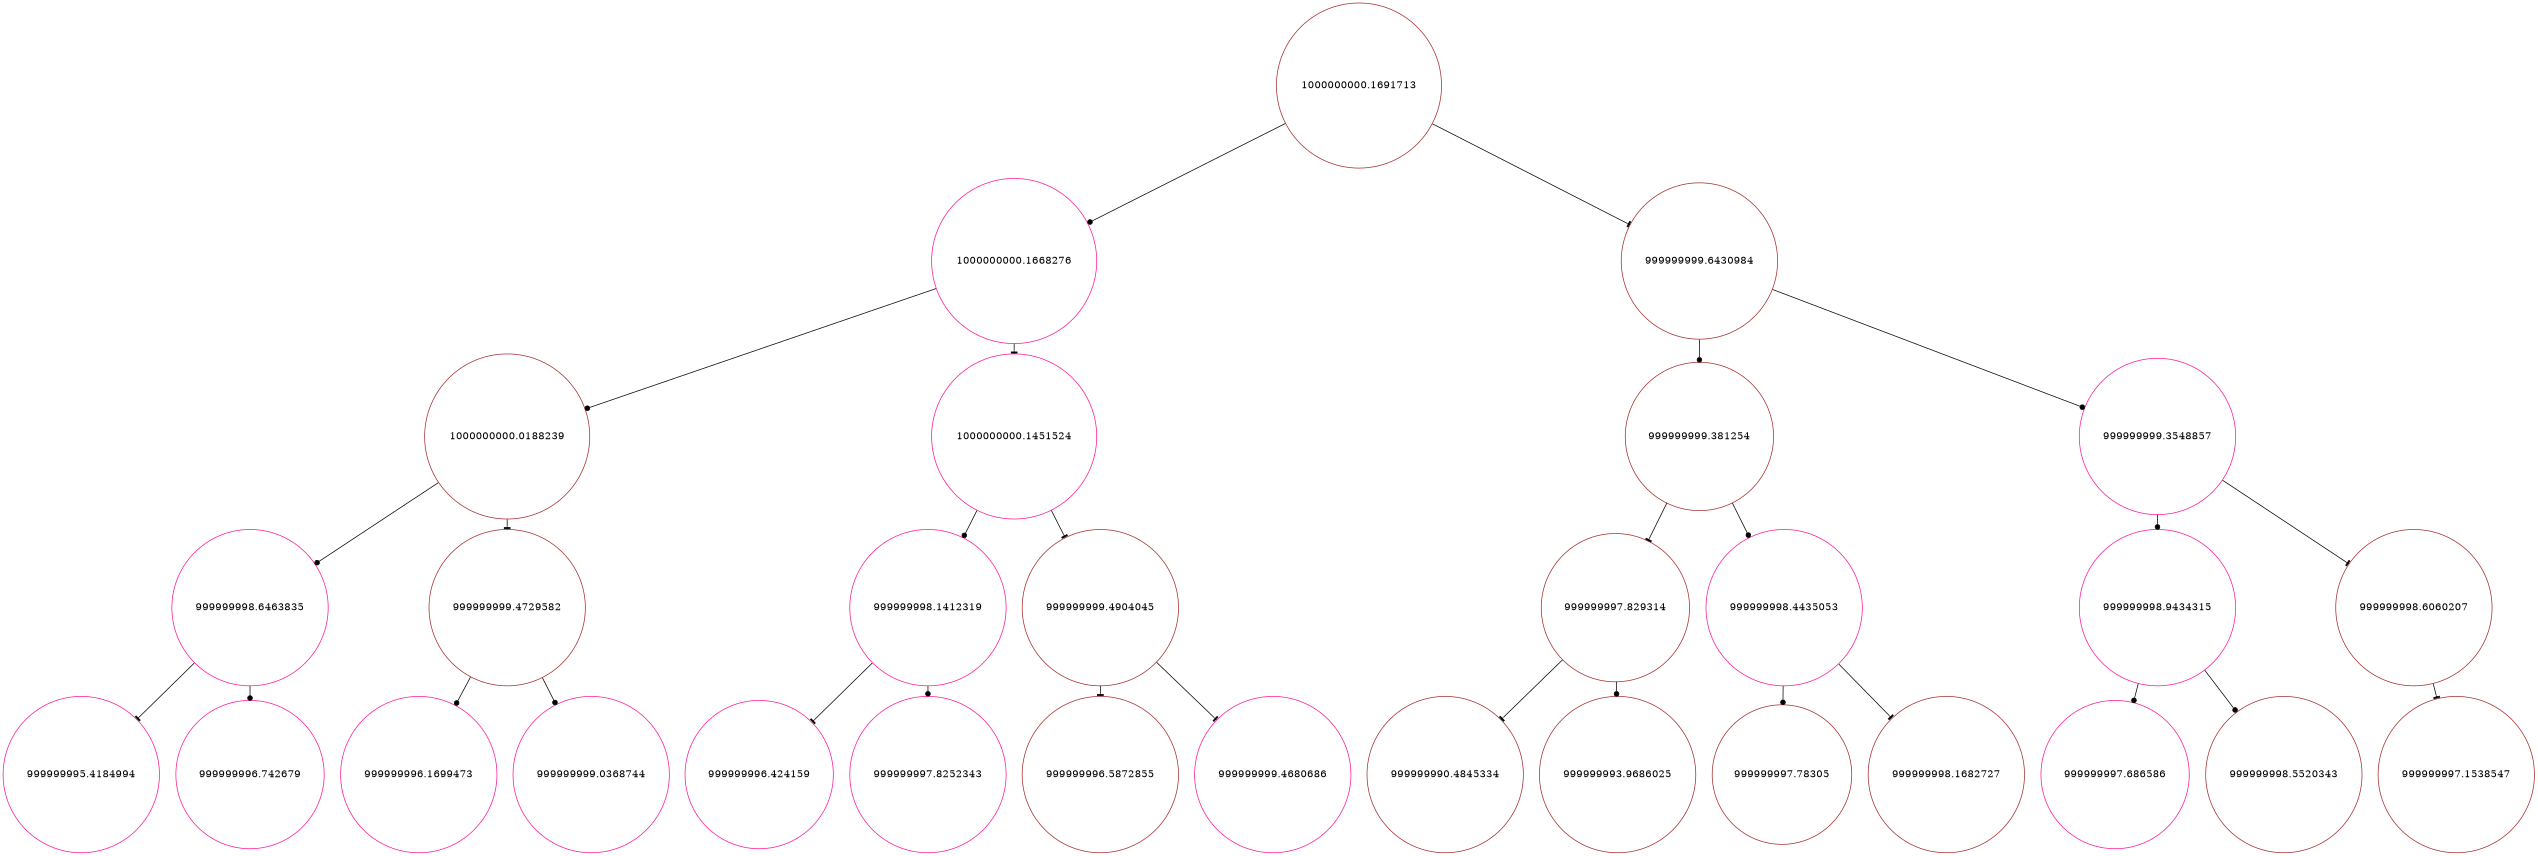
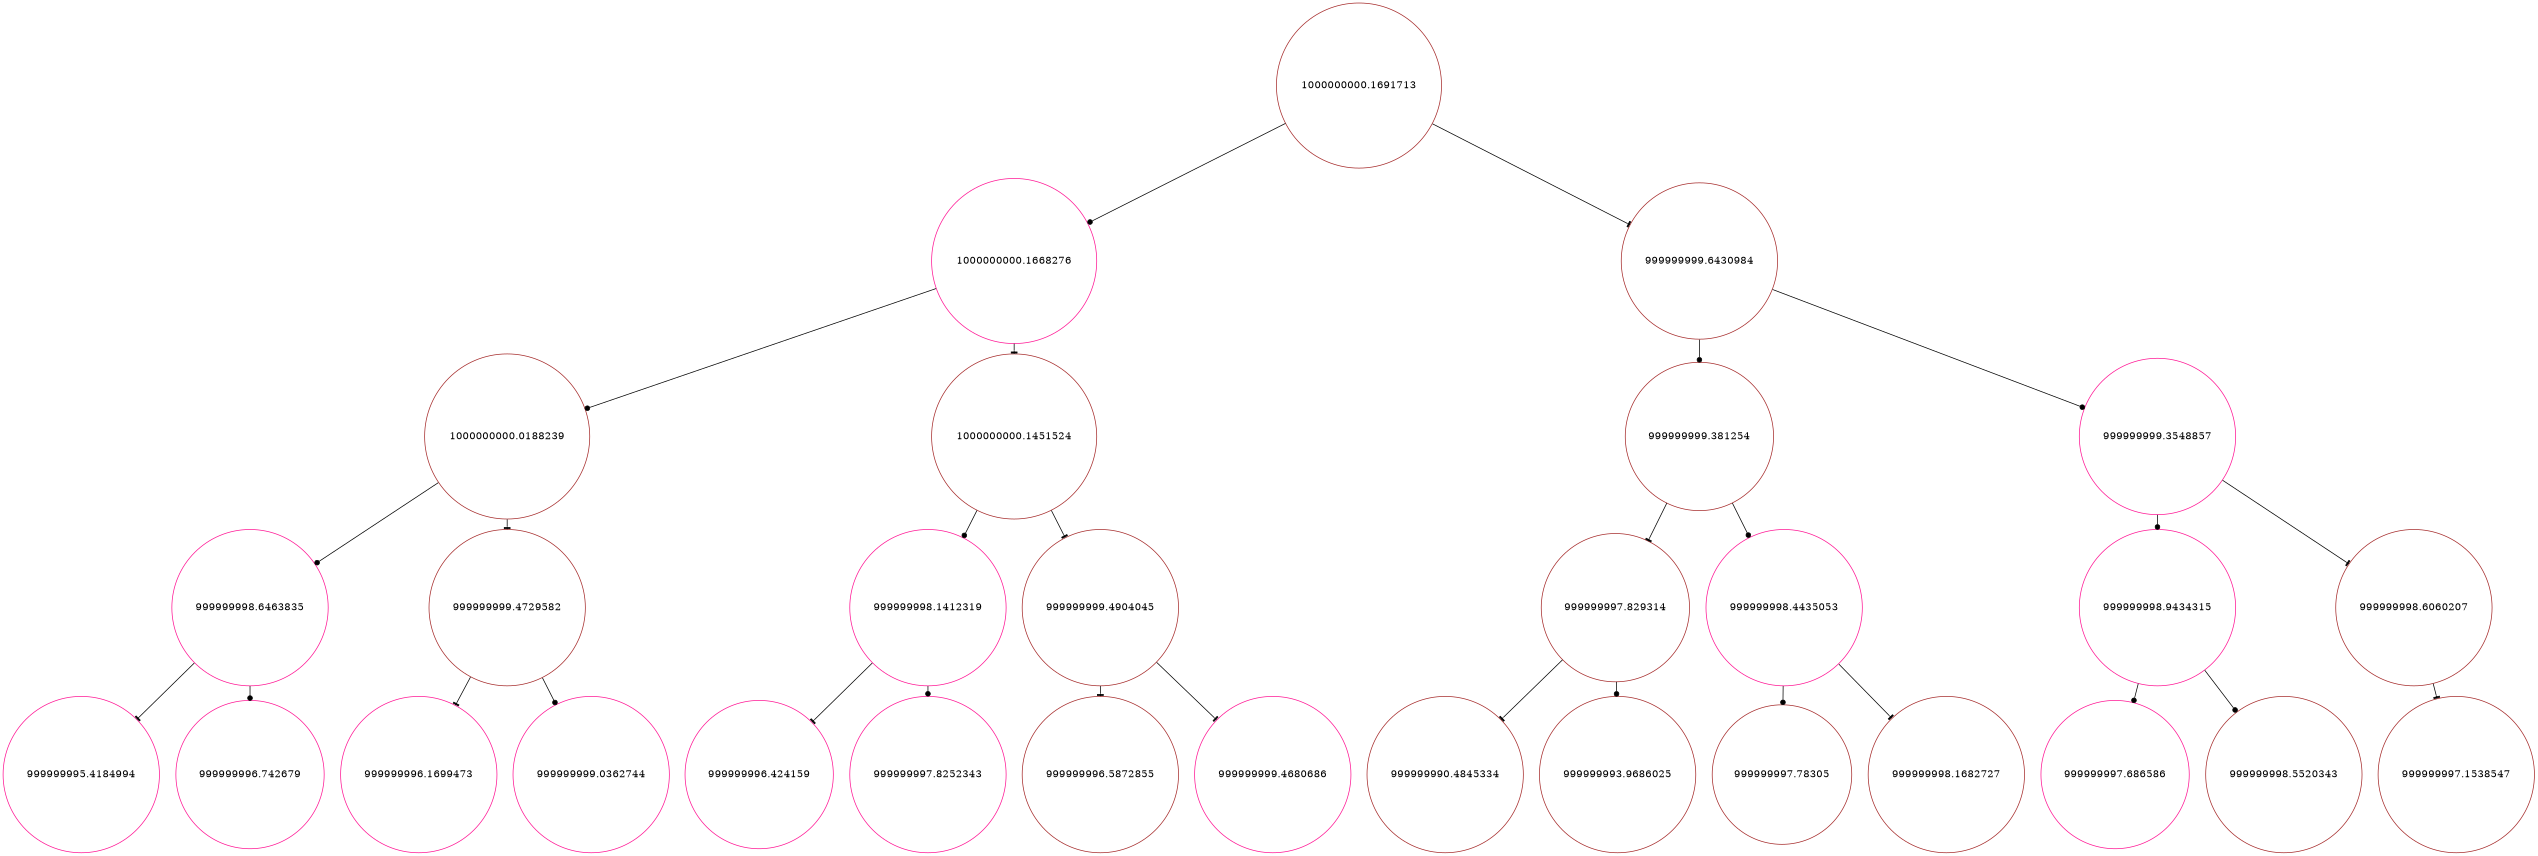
node "1000000000.1451524": color deeppink -> brown
edge "999999999.4729582" -> "999999996.1699473": arrowhead dot -> tee
node "999999999.0368744": label "999999999.0368744" -> "999999999.0362744"
